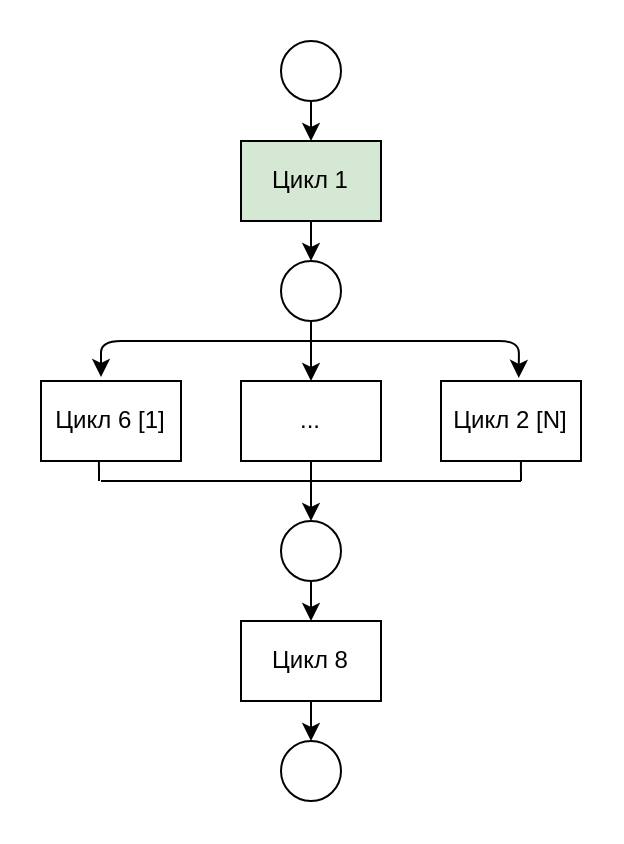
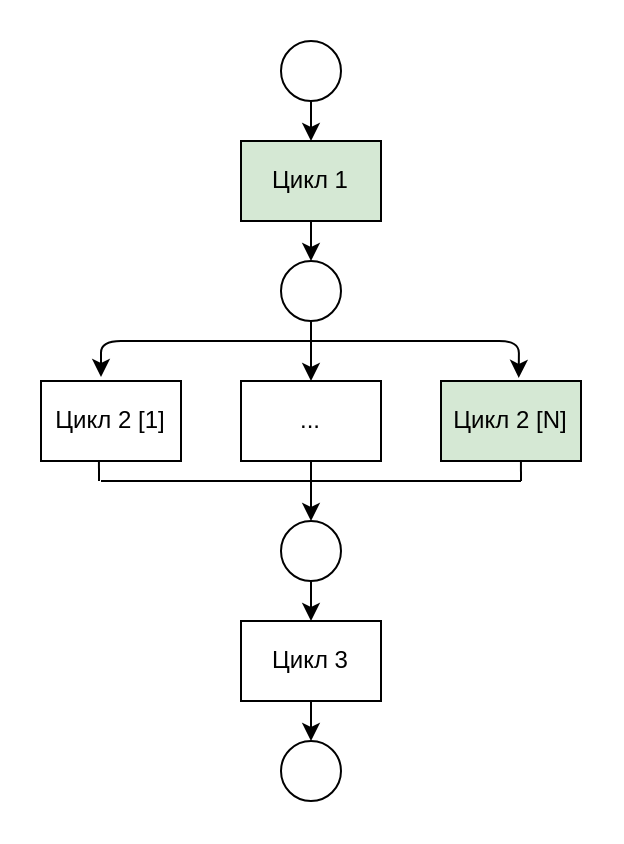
node "Цикл 6 [1]": label "Цикл 6 [1]" -> "Цикл 2 [1]"
node "Цикл 2 [N]": fillcolor #ffffff -> #d5e8d4
node "Цикл 8": label "Цикл 8" -> "Цикл 3"
